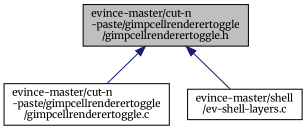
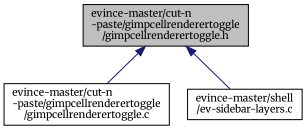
node "evince-master/shell /ev-shell-layers.c": label "evince-master/shell /ev-shell-layers.c" -> "evince-master/shell /ev-sidebar-layers.c"
